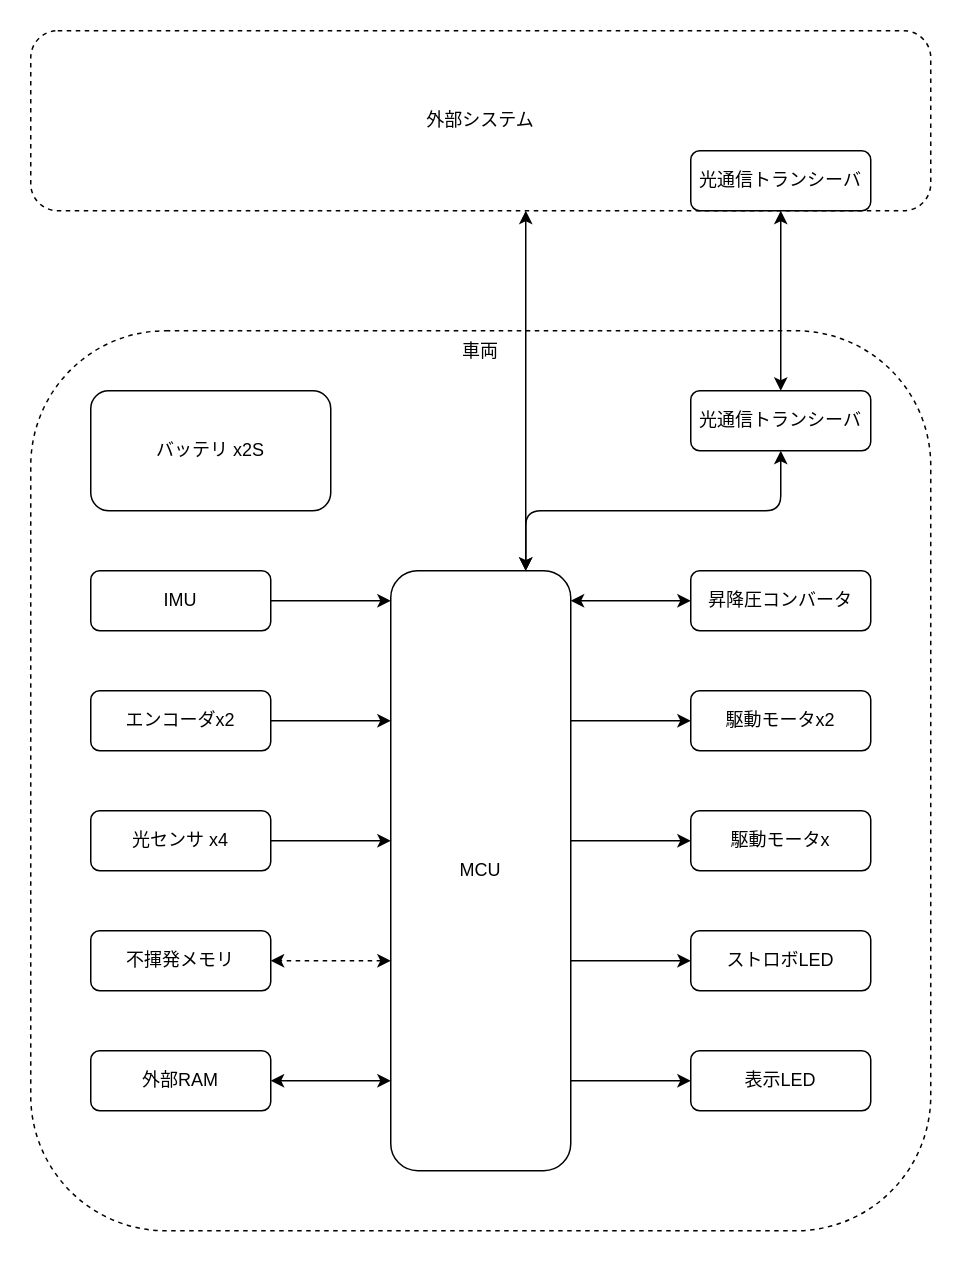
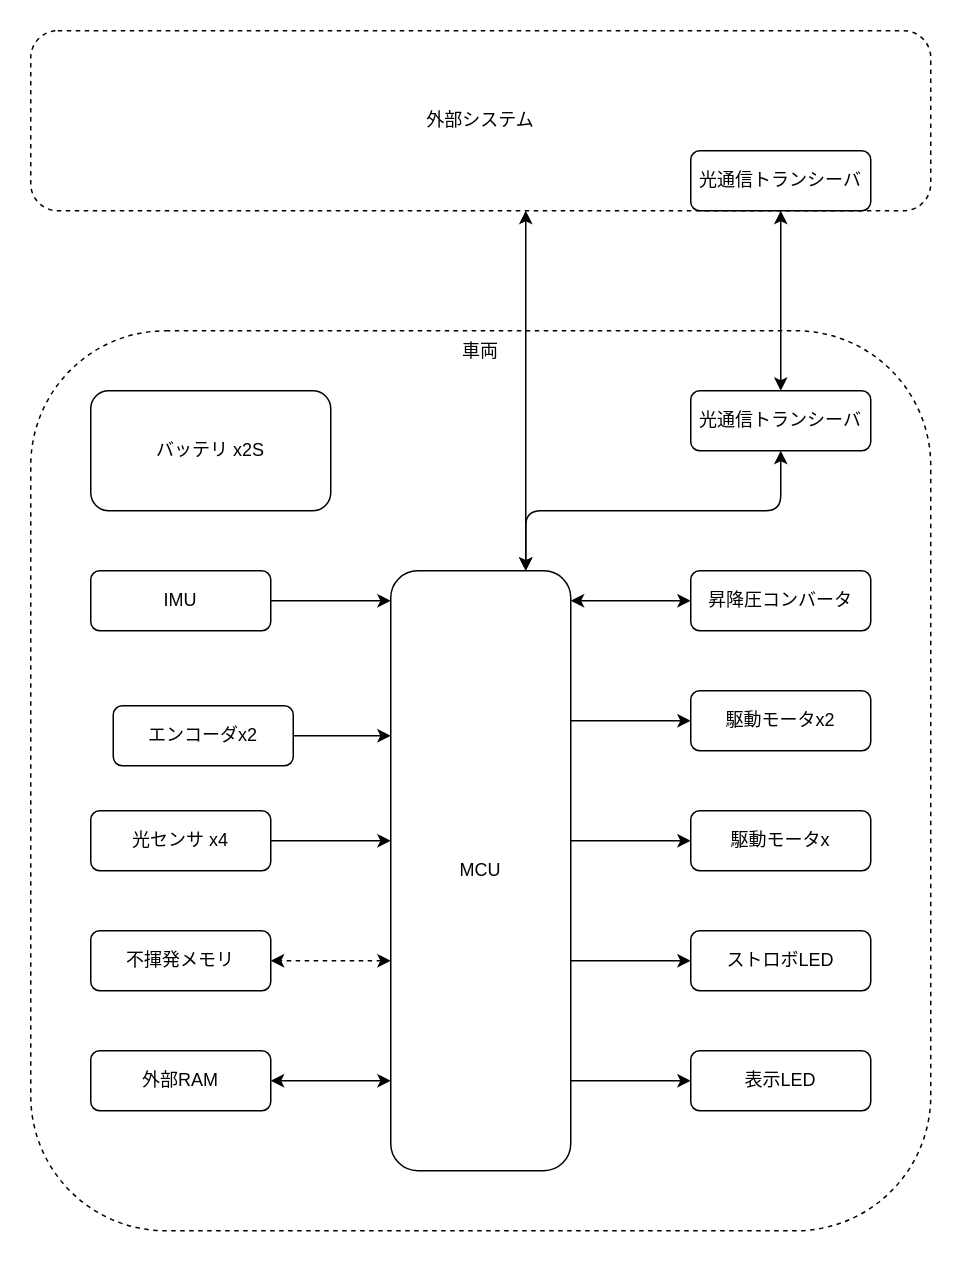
node "エンコーダx2": moved (181, 721) -> (203, 736)
